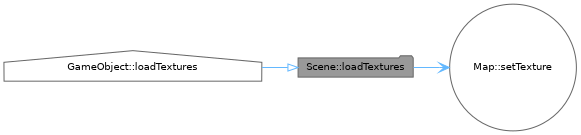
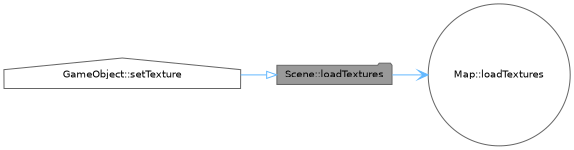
node "GameObject::loadTextures": label "GameObject::loadTextures" -> "GameObject::setTexture"
node "Map::setTexture": label "Map::setTexture" -> "Map::loadTextures"
